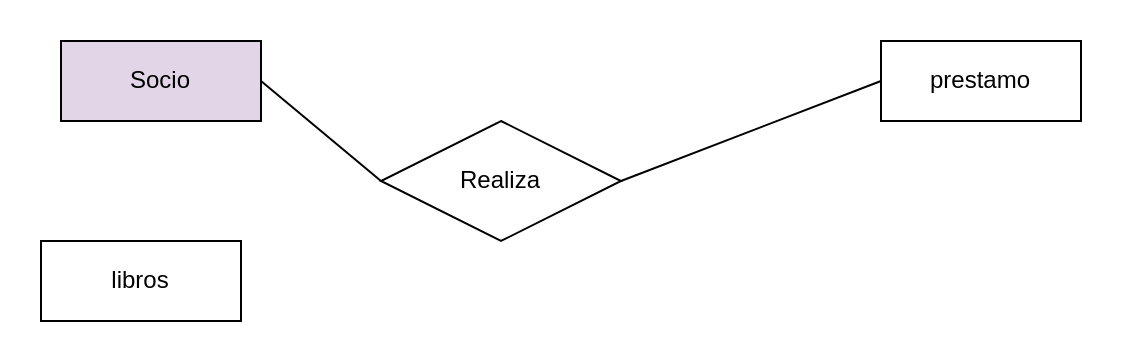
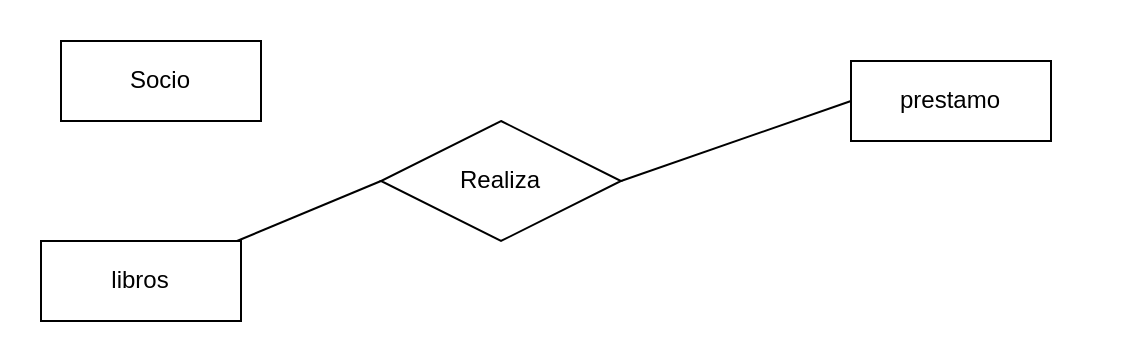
node "Socio": fillcolor #e1d5e7 -> #ffffff
node "prestamo": moved (981, 81) -> (951, 101)
edge "Socio" -- "Realiza": now "libros" -- "Realiza"
